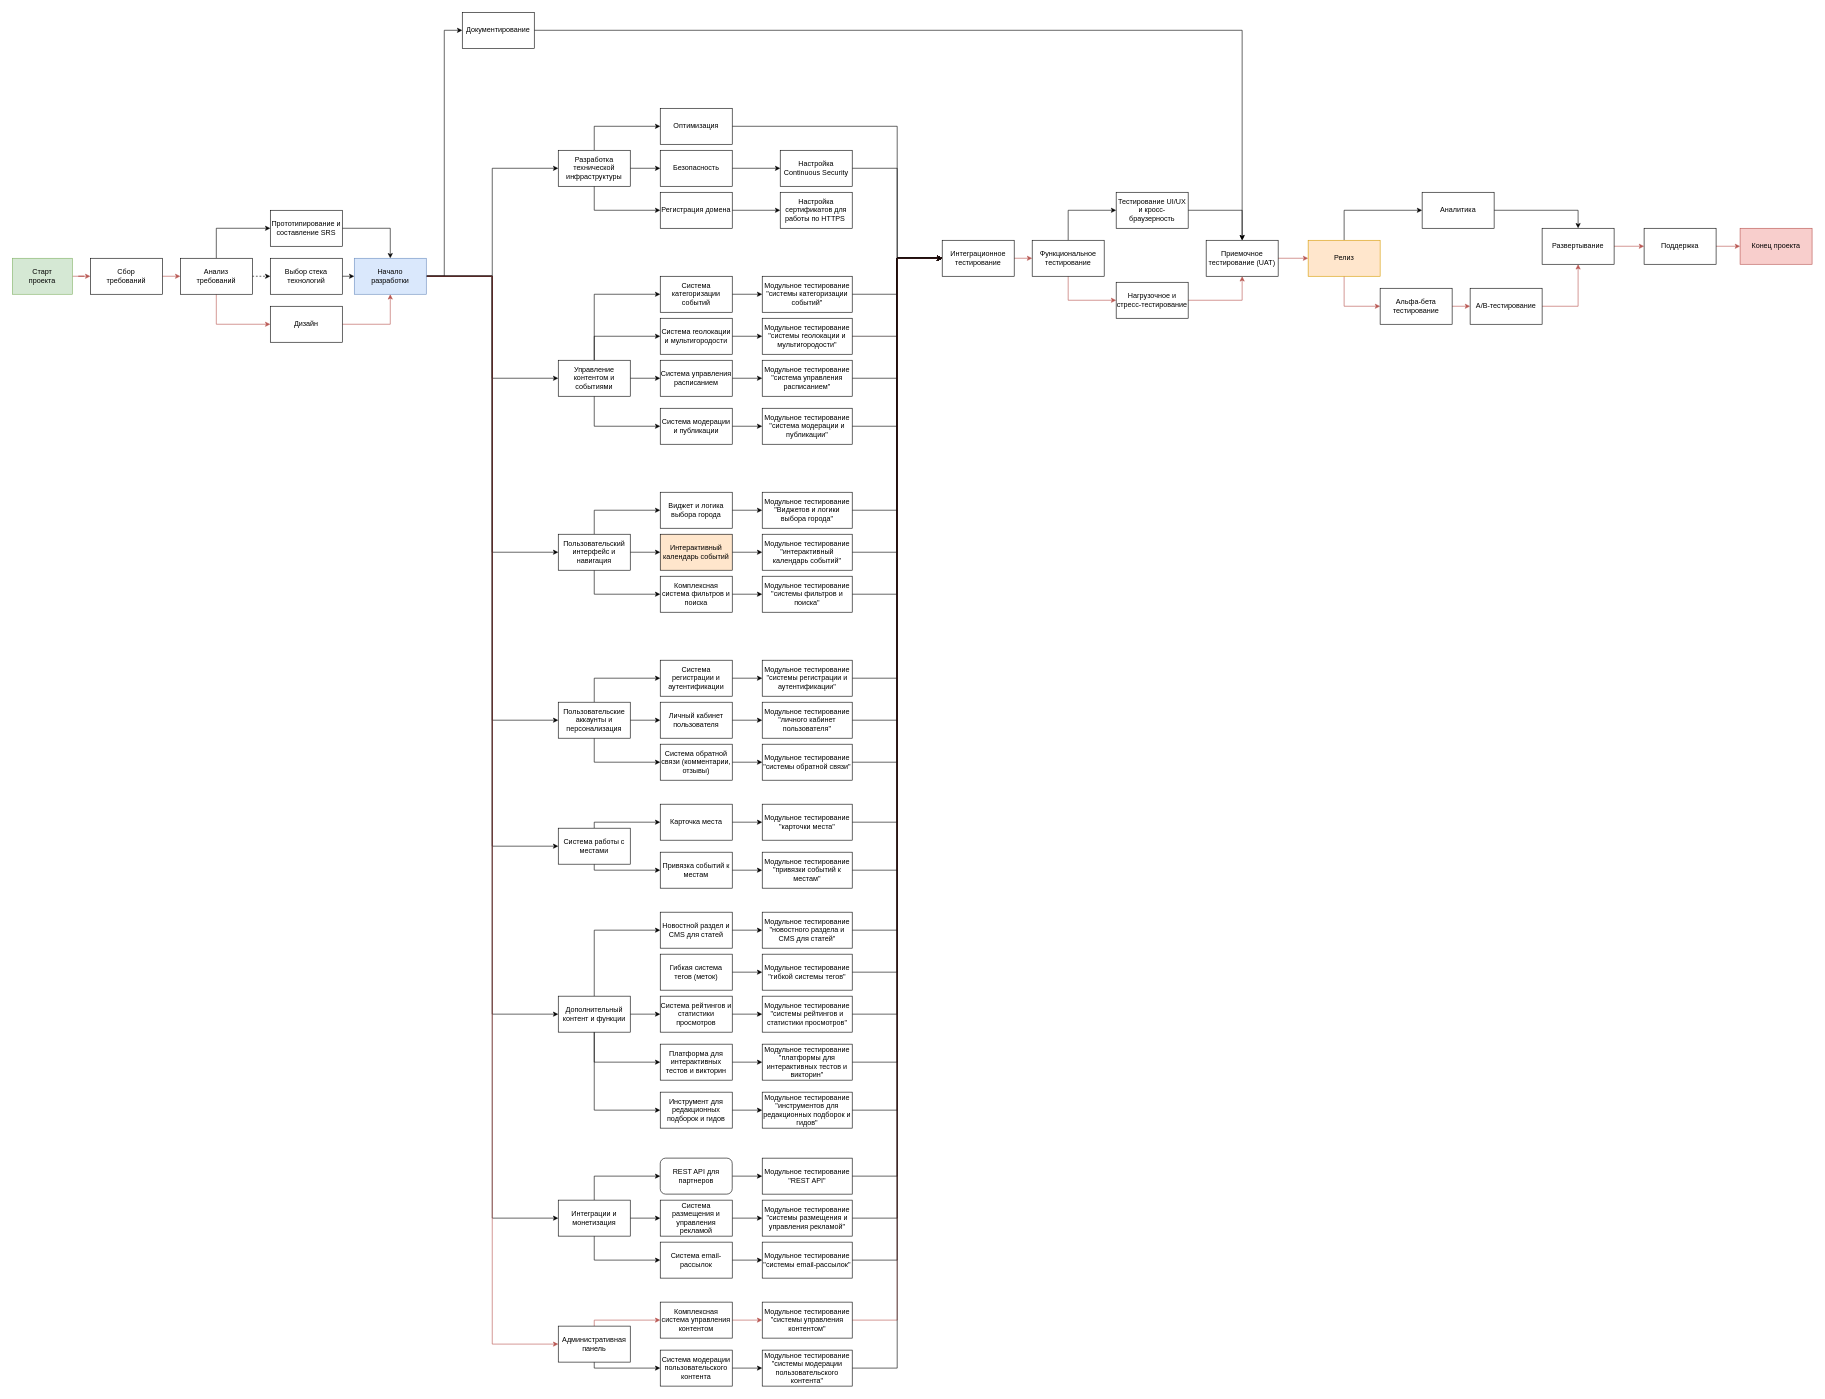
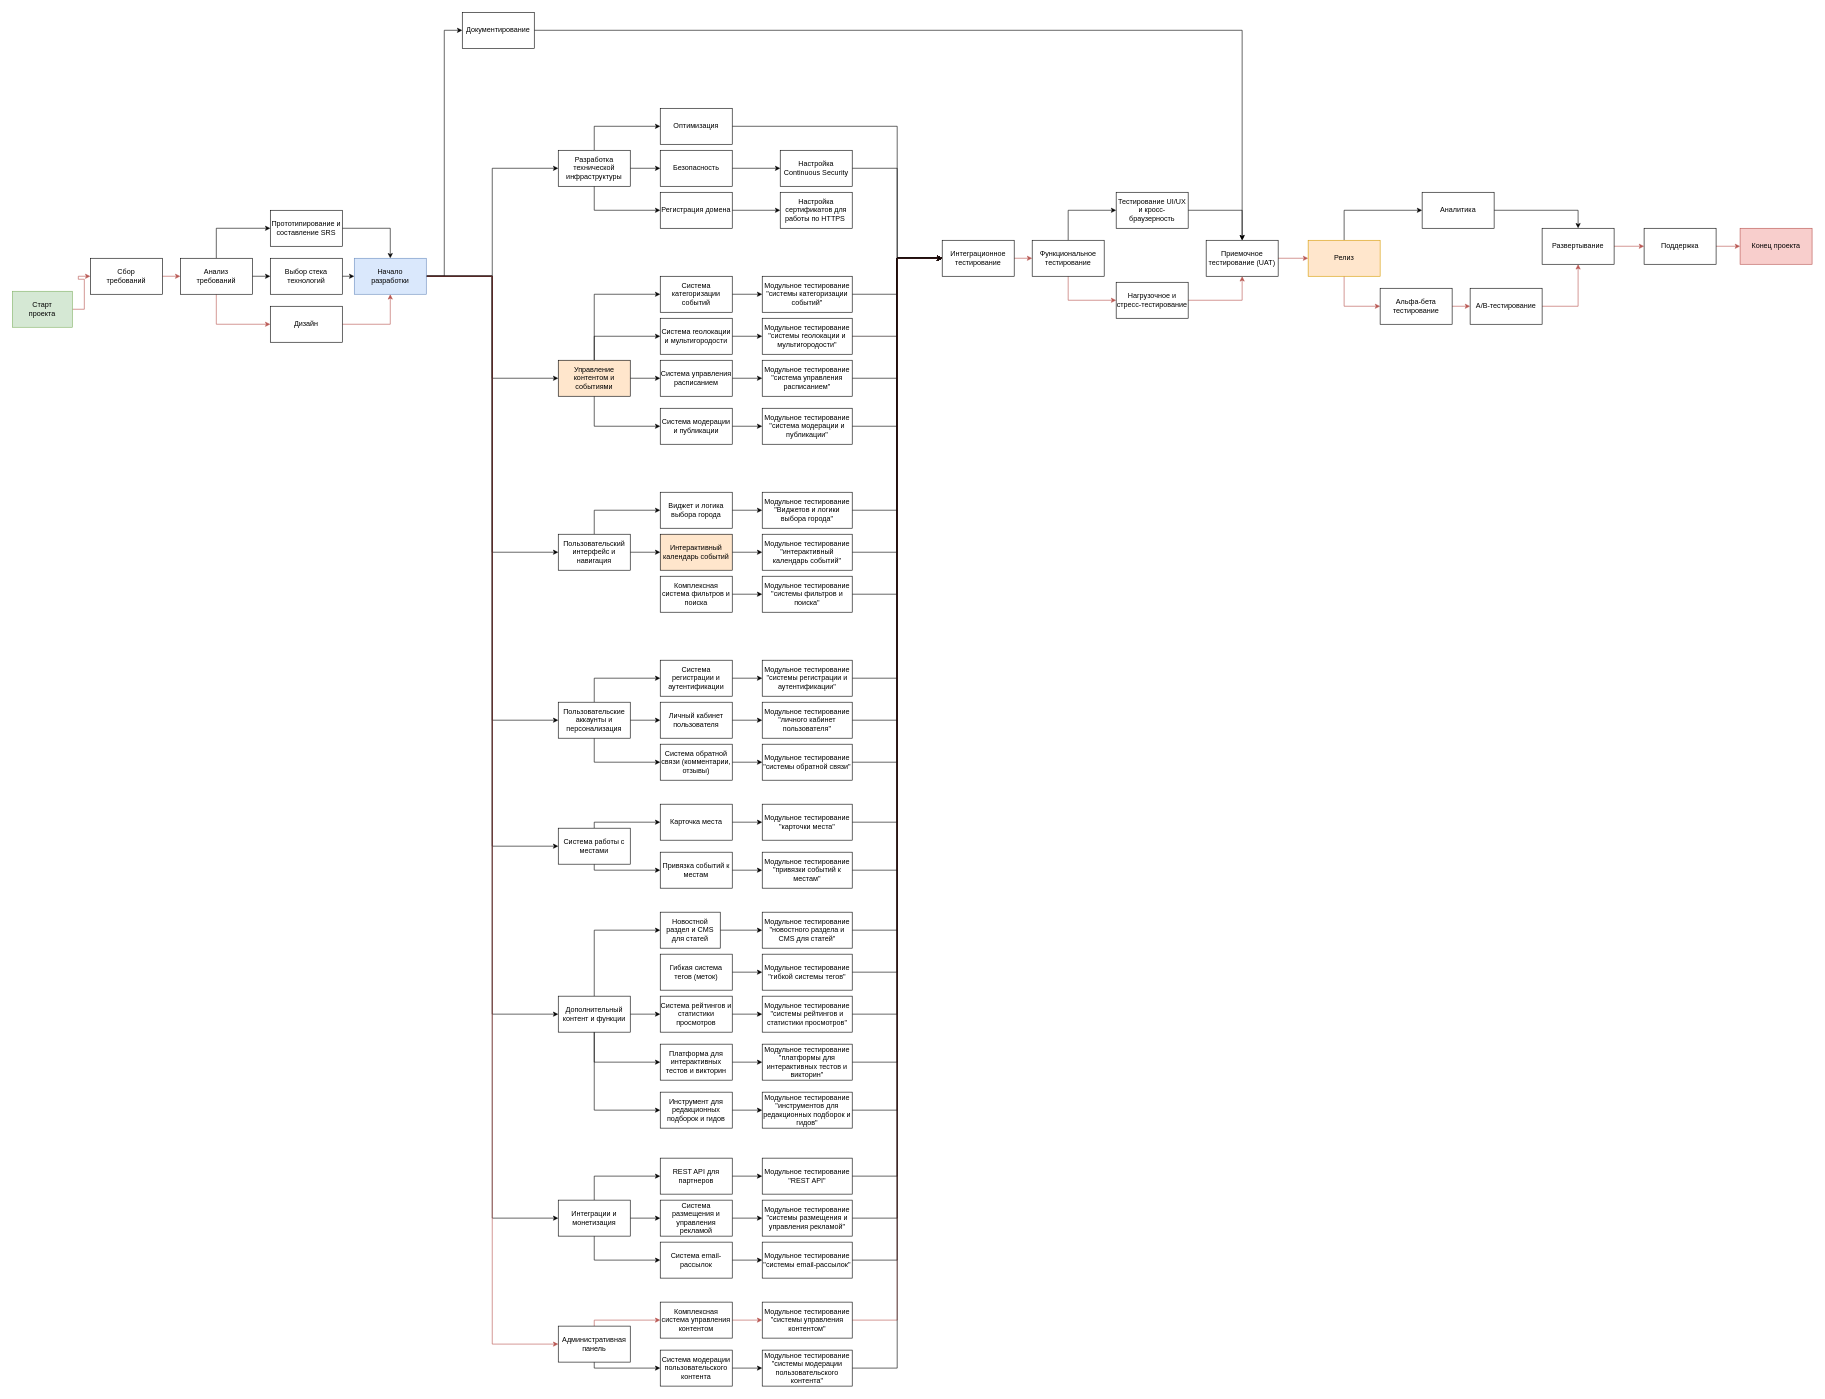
node "Старт проекта": moved (42, 276) -> (42, 309)
edge "Анализ требований" -> "Выбор стека технологий": style dashed -> solid
node "Управление контентом и событиями": fillcolor #ffffff -> #ffe6cc
edge "Пользовательский интерфейс и навигация" -> "Комплексная система фильтров и поиска": removed
node "Новостной раздел и CMS для статей": size 72x36 -> 60x36
node "REST API для партнеров": shape rounded rectangle -> rectangle
